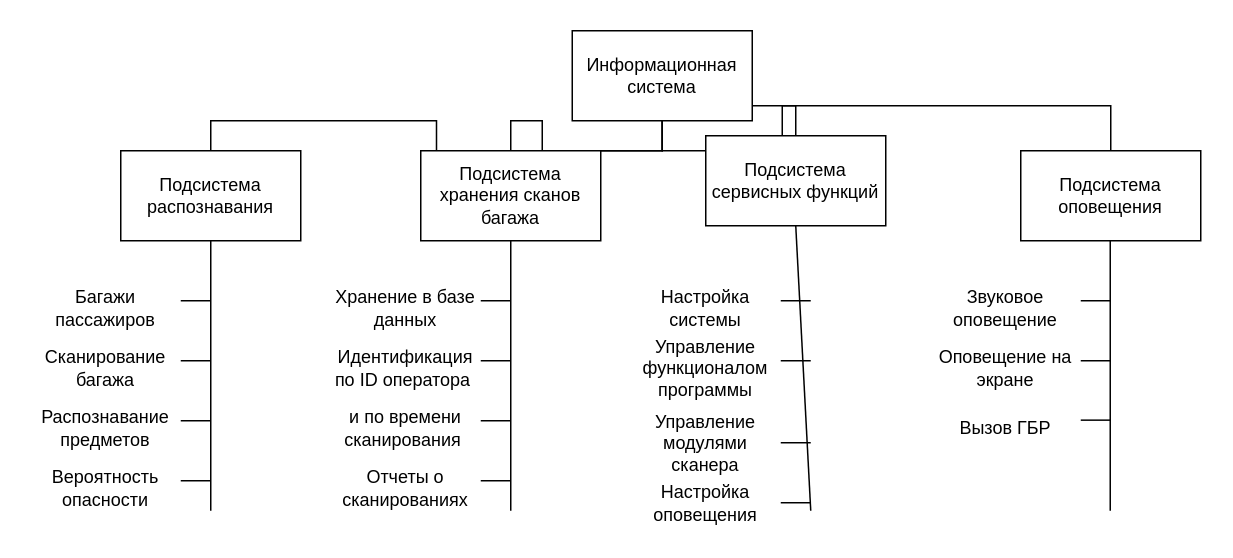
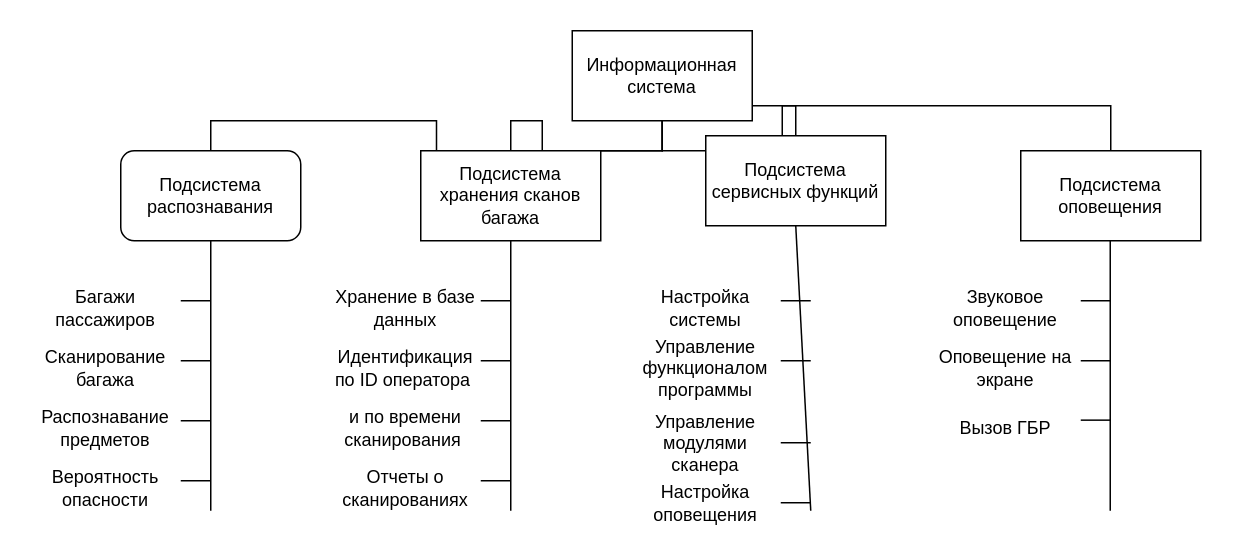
node "Подсистема распознавания": shape rectangle -> rounded rectangle
